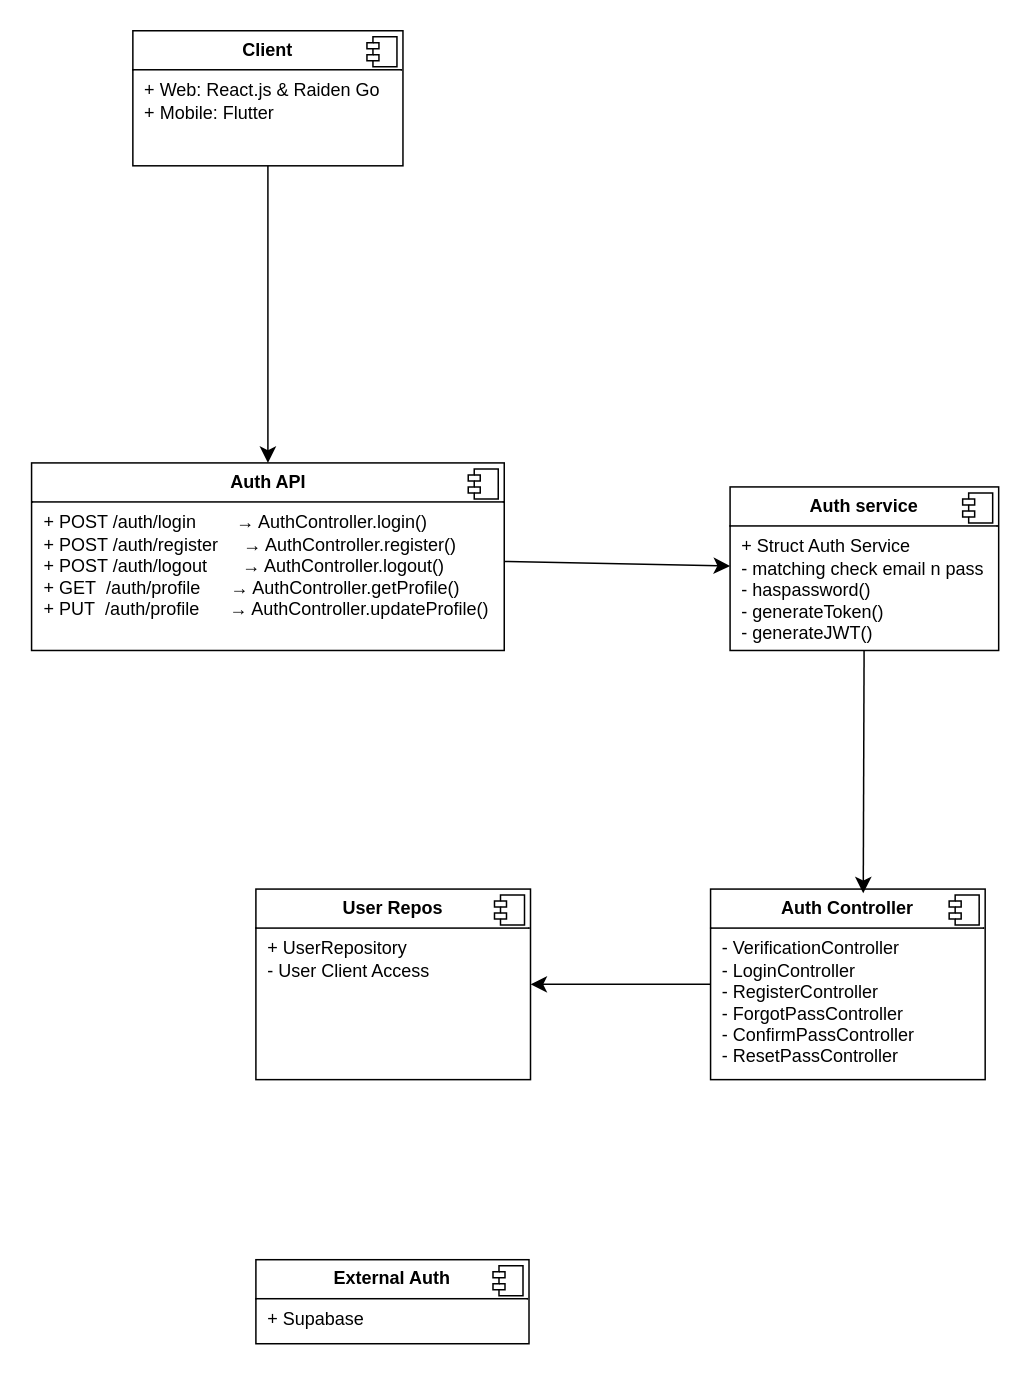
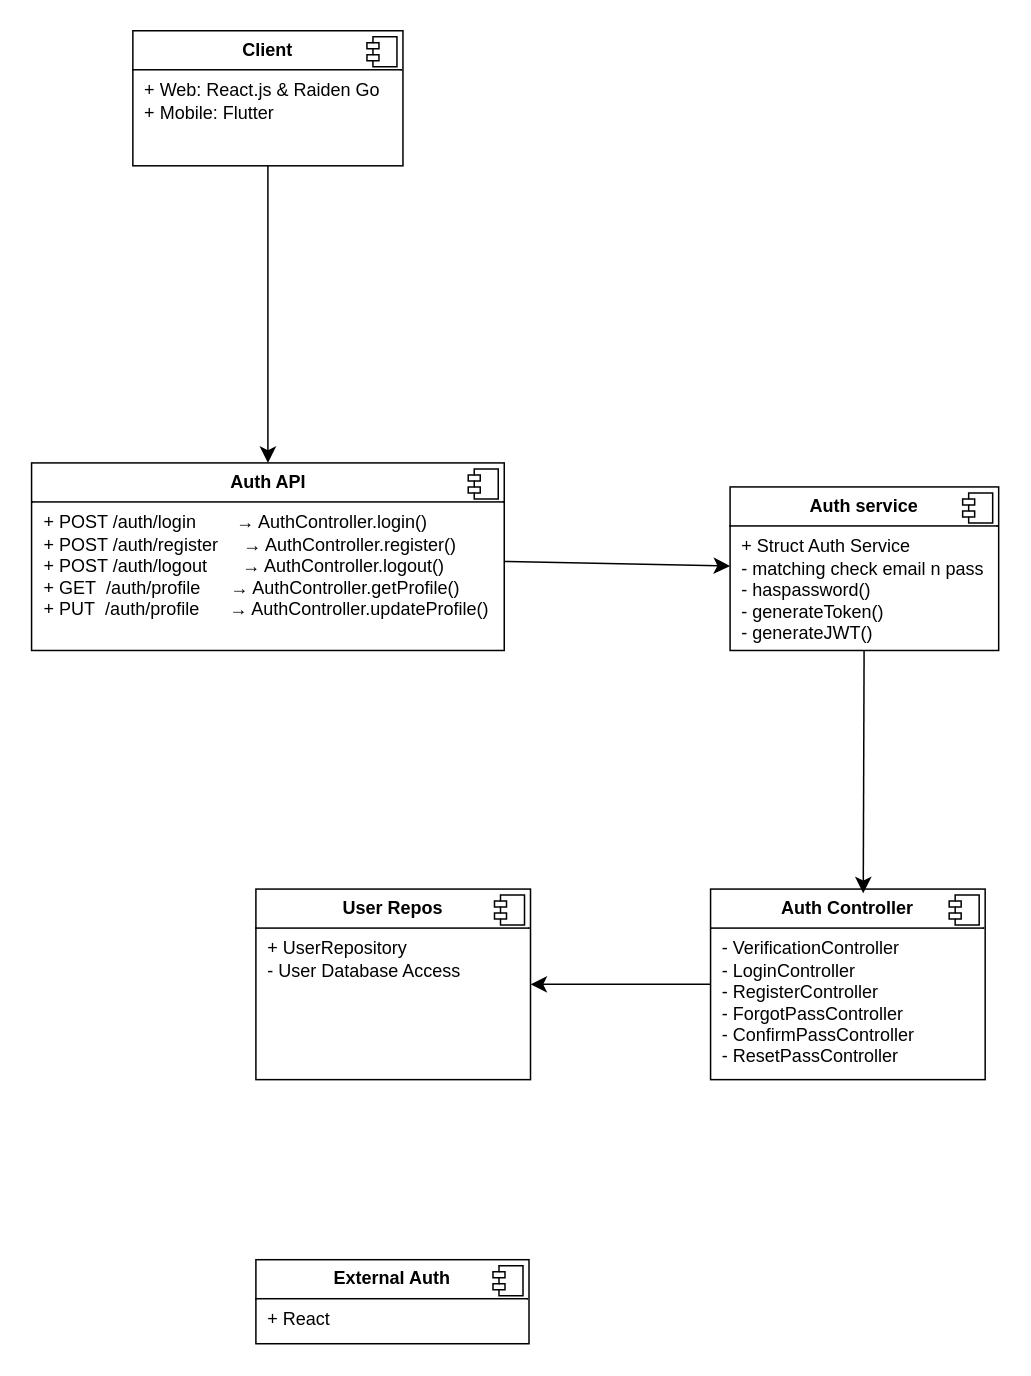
node "User Repos + UserRepository - User Client Access": label "User Repos + UserRepository - User Client Access" -> "User Repos + UserRepository - User Database Access"
node "External Auth + Supabase": label "External Auth + Supabase" -> "External Auth + React"
